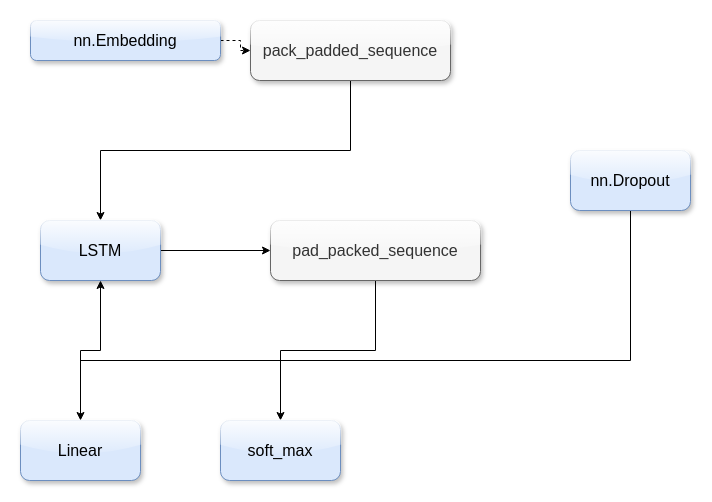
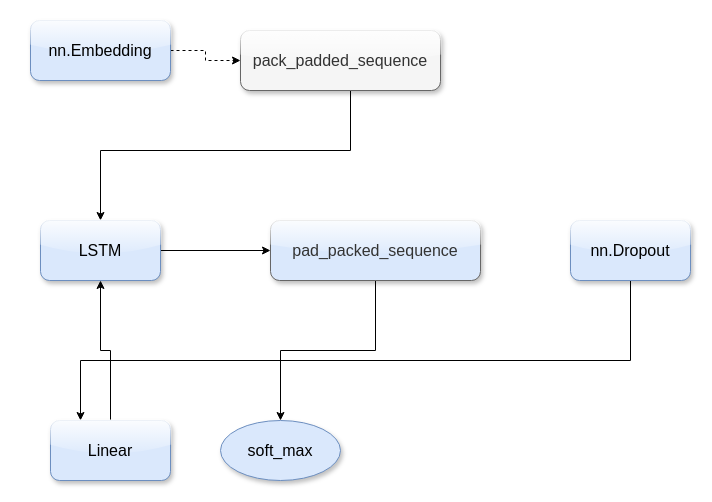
node "nn.Embedding": size 190x40 -> 140x60
node "pack_padded_sequence": moved (351, 51) -> (341, 61)
node "nn.Dropout": moved (631, 181) -> (631, 251)
node "pad_packed_sequence": fillcolor #f5f5f5 -> #dae8fc
node "Linear": moved (81, 451) -> (111, 451)
node "soft_max": shape rounded rectangle -> ellipse
